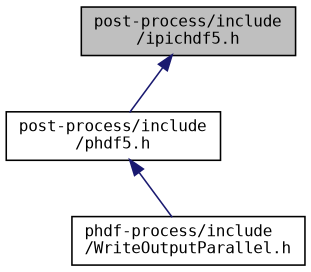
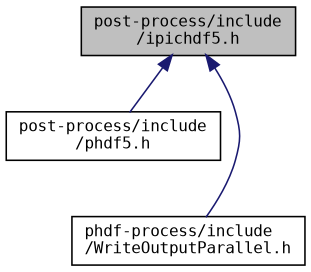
edge "phdf-process/include /WriteOutputParallel.h" -> "post-process/include /phdf5.h": now "phdf-process/include /WriteOutputParallel.h" -> "post-process/include /ipichdf5.h"
